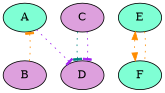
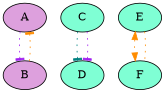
node "A": fillcolor aquamarine -> plum
node "C": fillcolor plum -> aquamarine
edge "A" -> "D": now "A" -> "B"
node "D": fillcolor plum -> aquamarine
